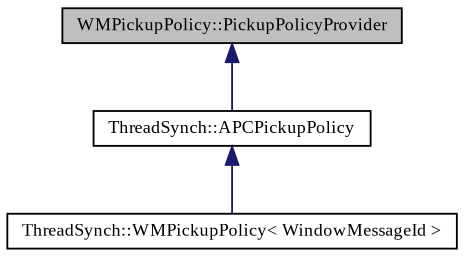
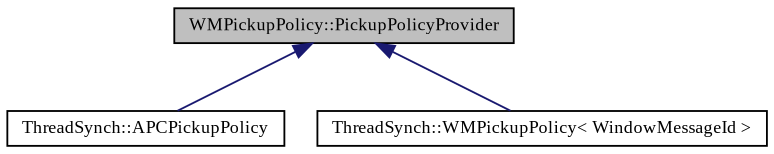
edge "ThreadSynch::WMPickupPolicy< WindowMessageId >" -> "ThreadSynch::APCPickupPolicy": now "ThreadSynch::WMPickupPolicy< WindowMessageId >" -> "WMPickupPolicy::PickupPolicyProvider"
